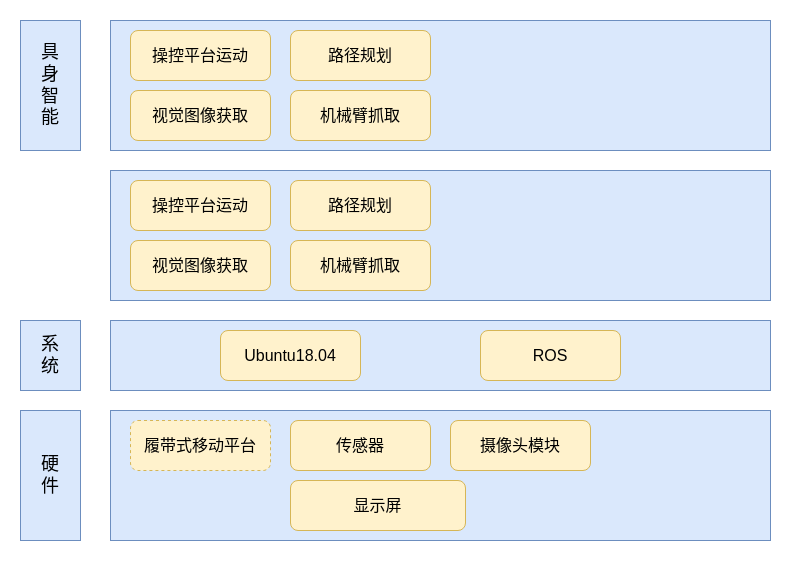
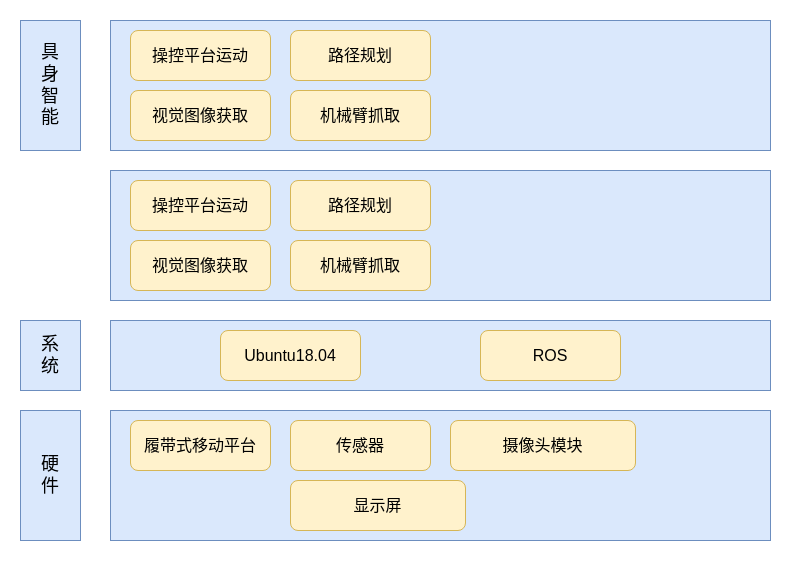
node "履带式移动平台": style dashed -> solid
node "摄像头模块": size 140x50 -> 185x50
